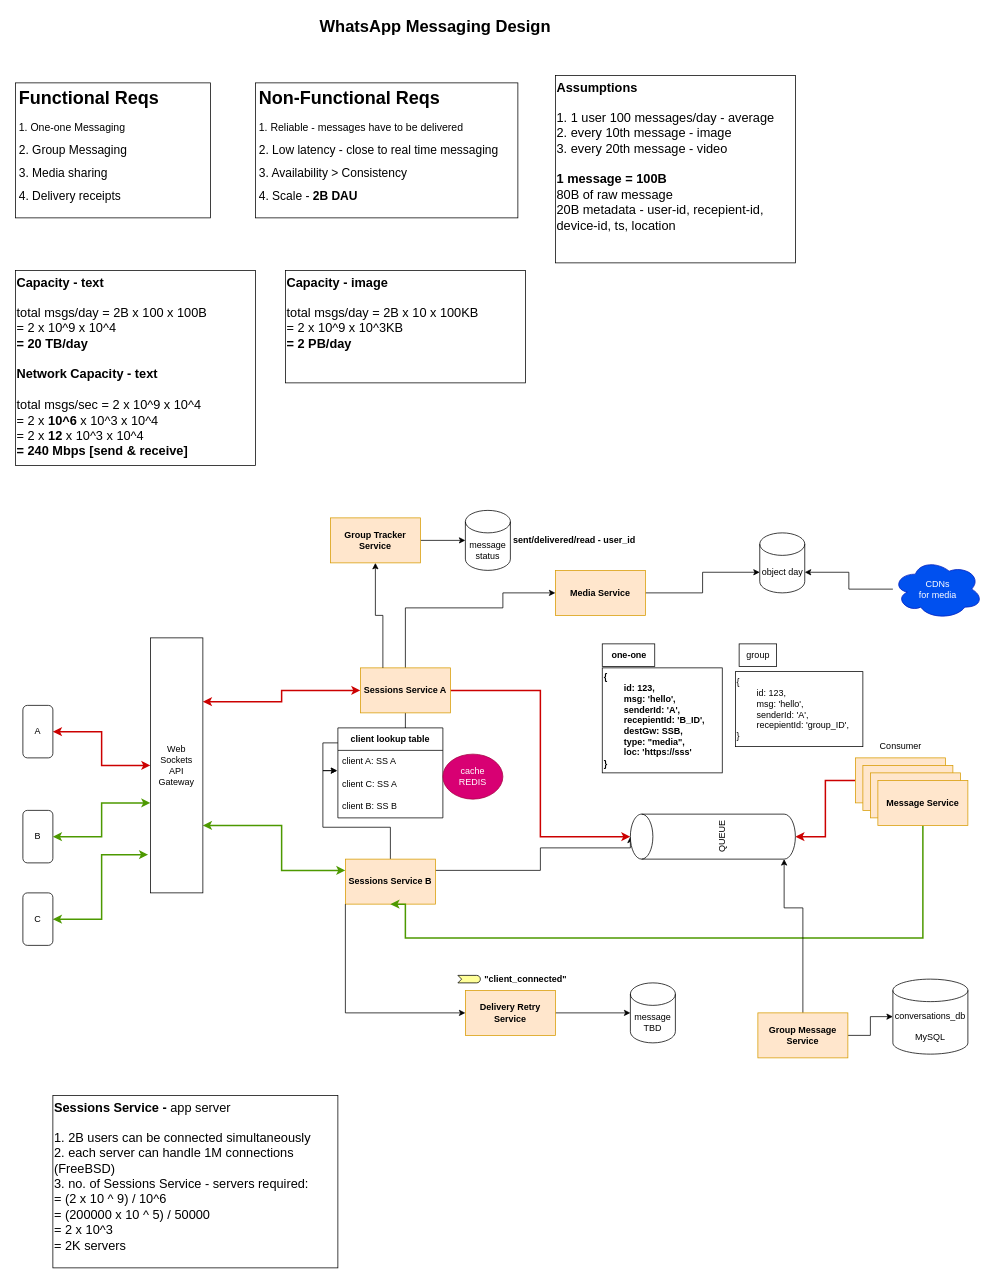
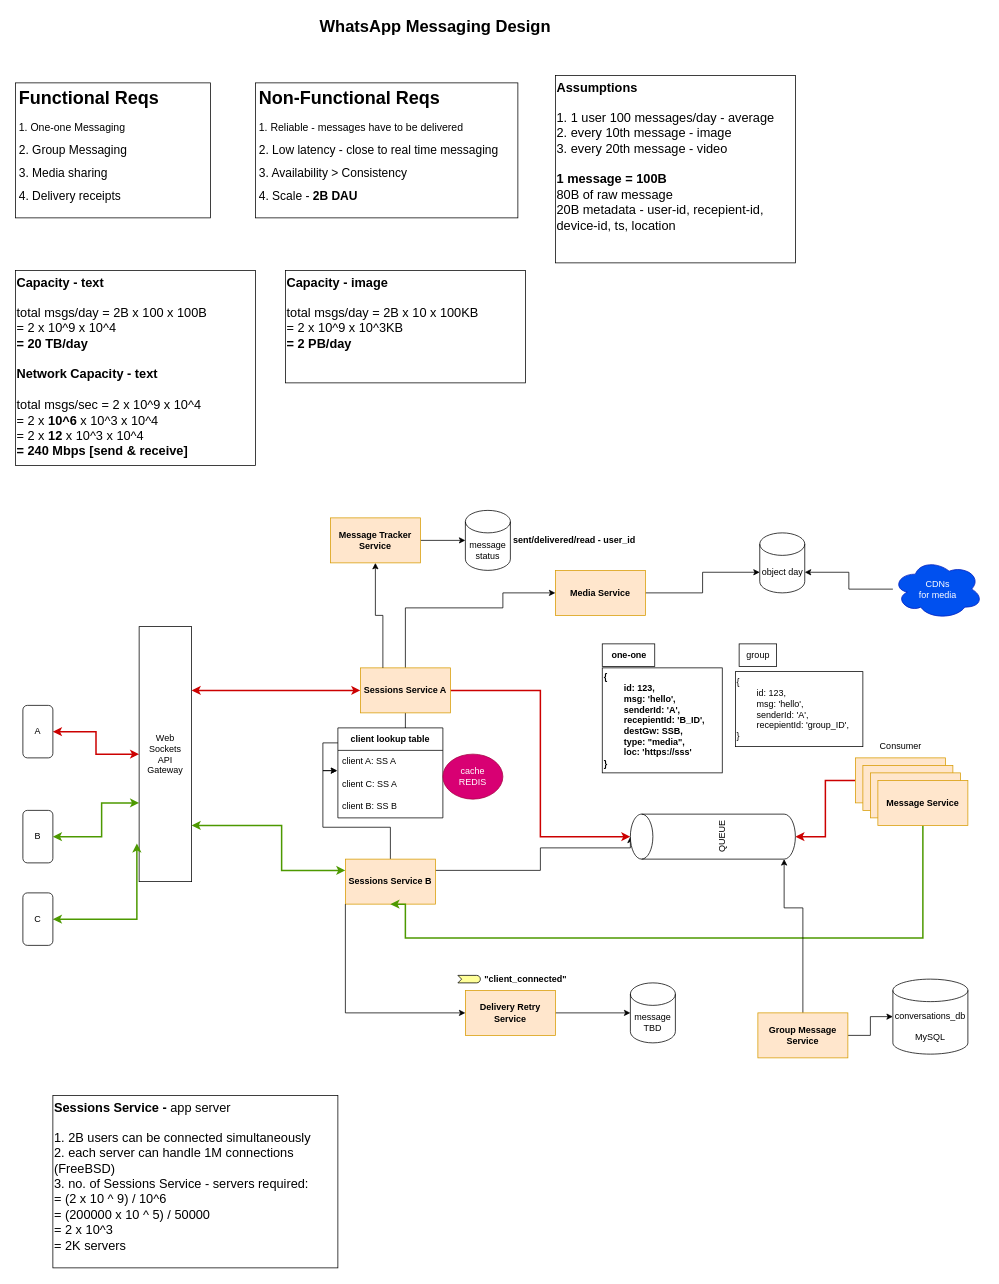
node "Group Tracker Service": label "Group Tracker Service" -> "Message Tracker Service"
node "Web Sockets API Gateway": moved (177, 765) -> (165, 754)
